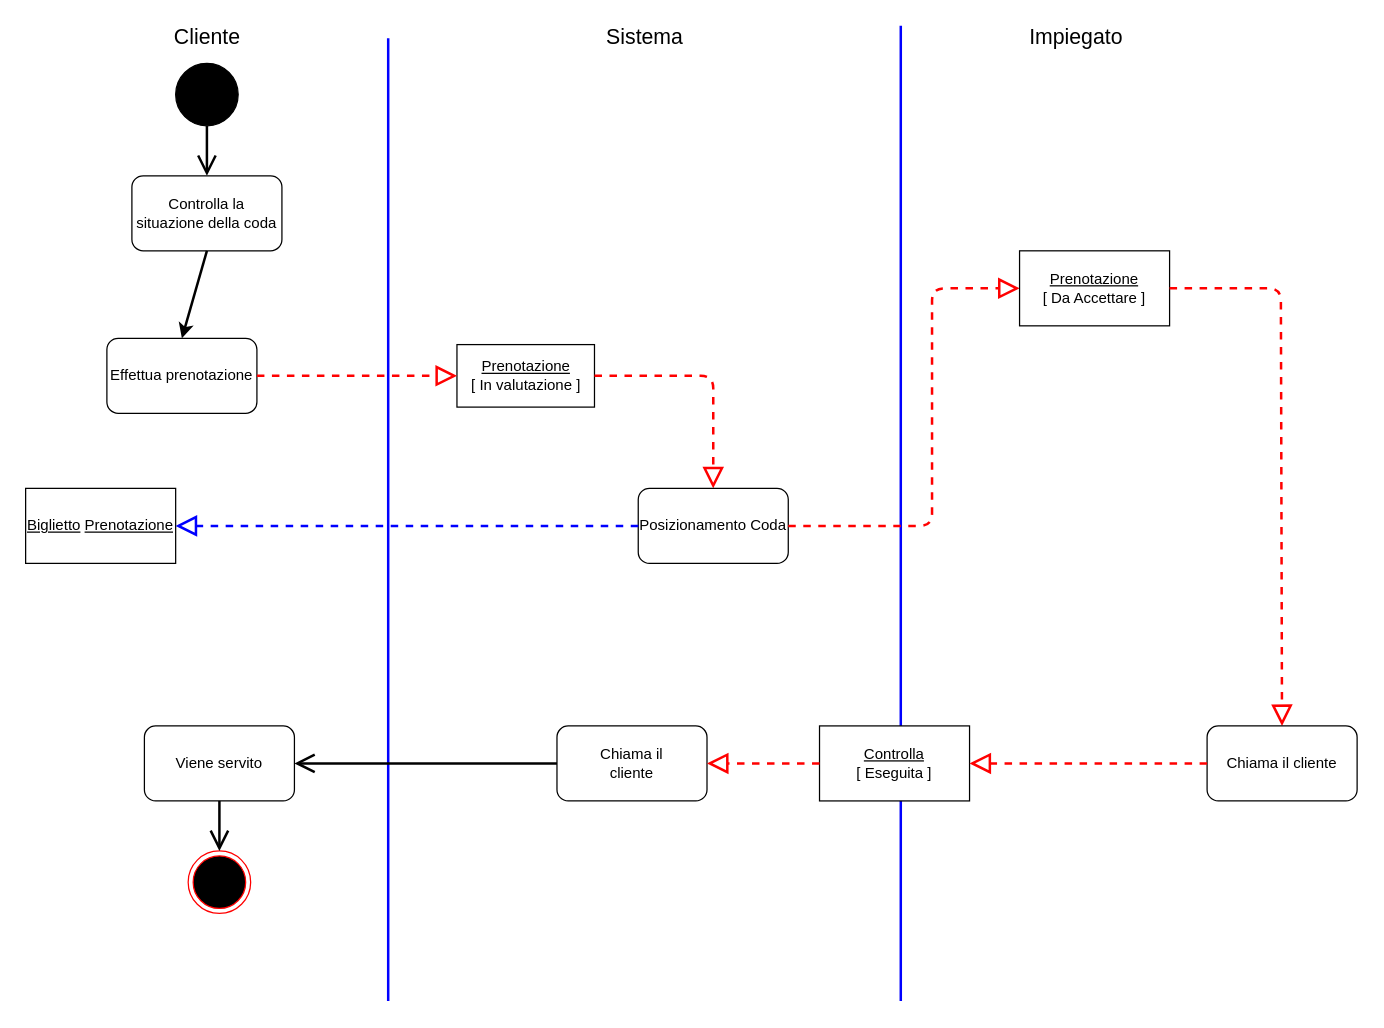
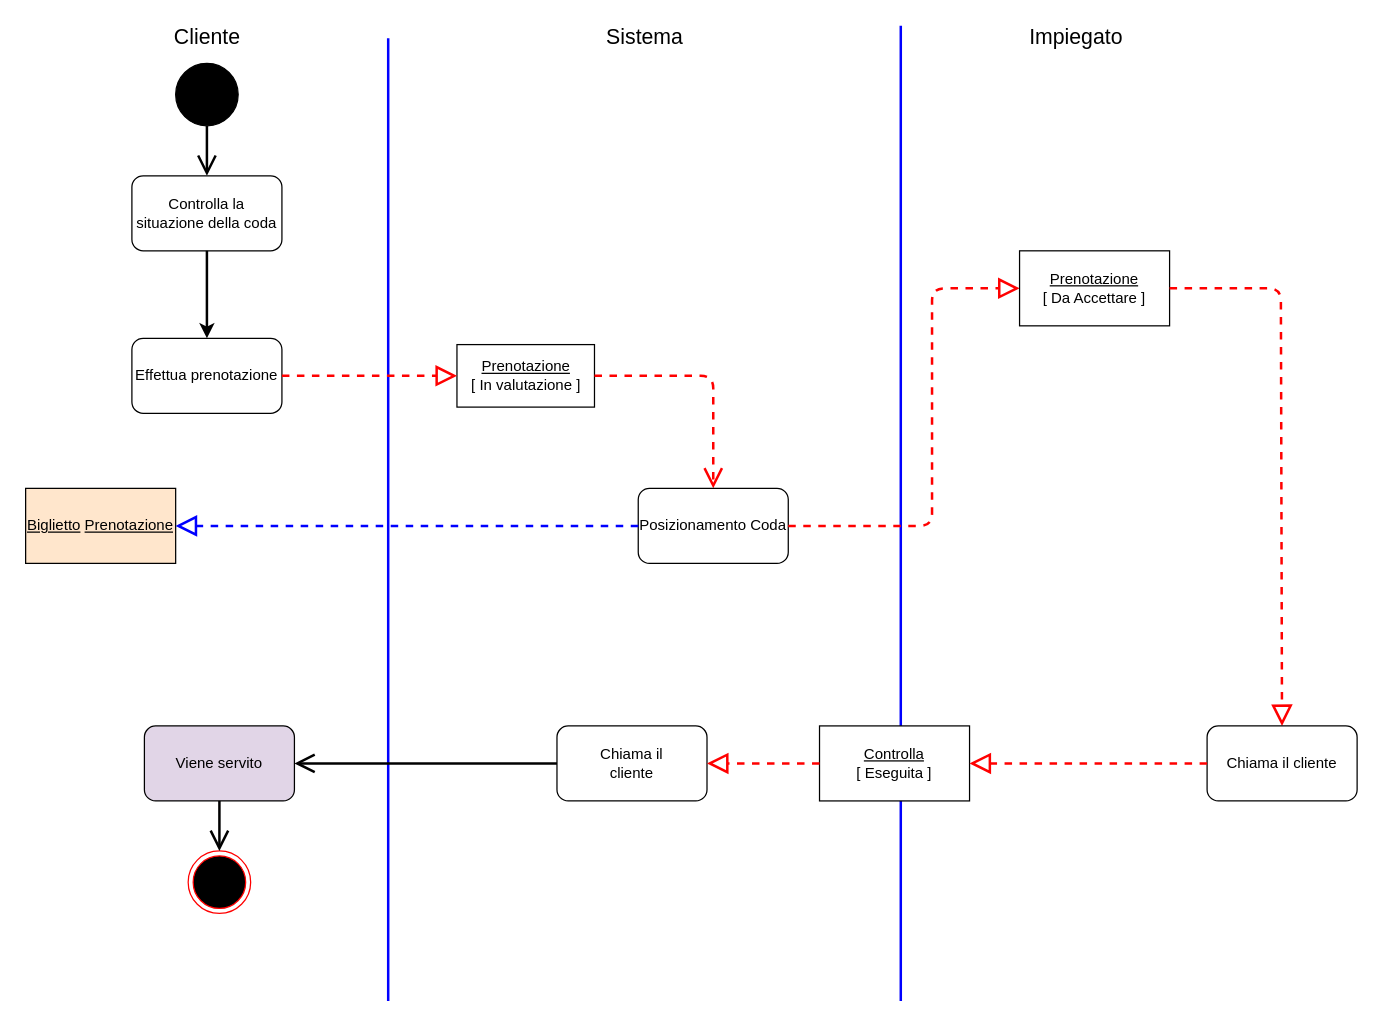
node "Effettua prenotazione": moved (182, 376) -> (207, 376)
edge "Prenotazione [ In valutazione ]" -> "Posizionamento Coda": arrowhead block -> open
node "Biglietto Prenotazione": fillcolor #ffffff -> #ffe6cc
node "Viene servito": fillcolor #ffffff -> #e1d5e7
